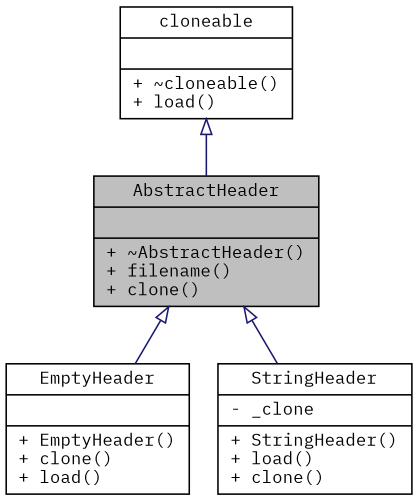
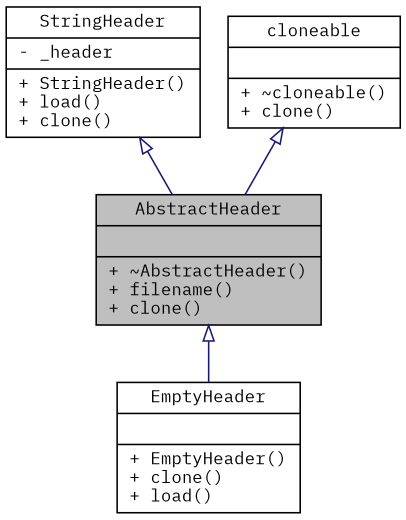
node "cloneable": text "+ load()" -> "+ clone()"
edge "StringHeader" -> "AbstractHeader": reversed
node "StringHeader": text "- _clone" -> "- _header"
